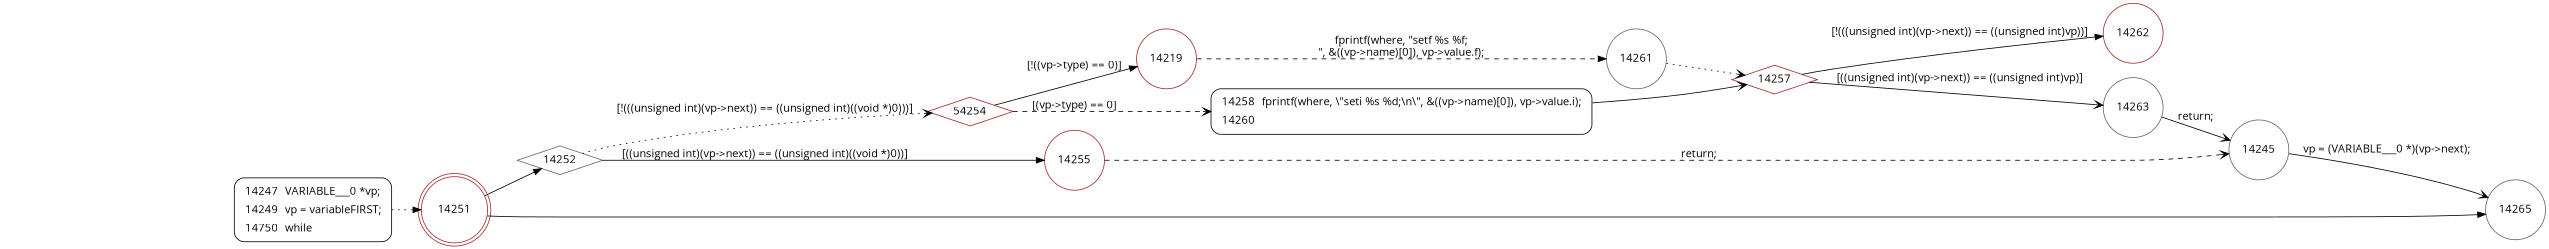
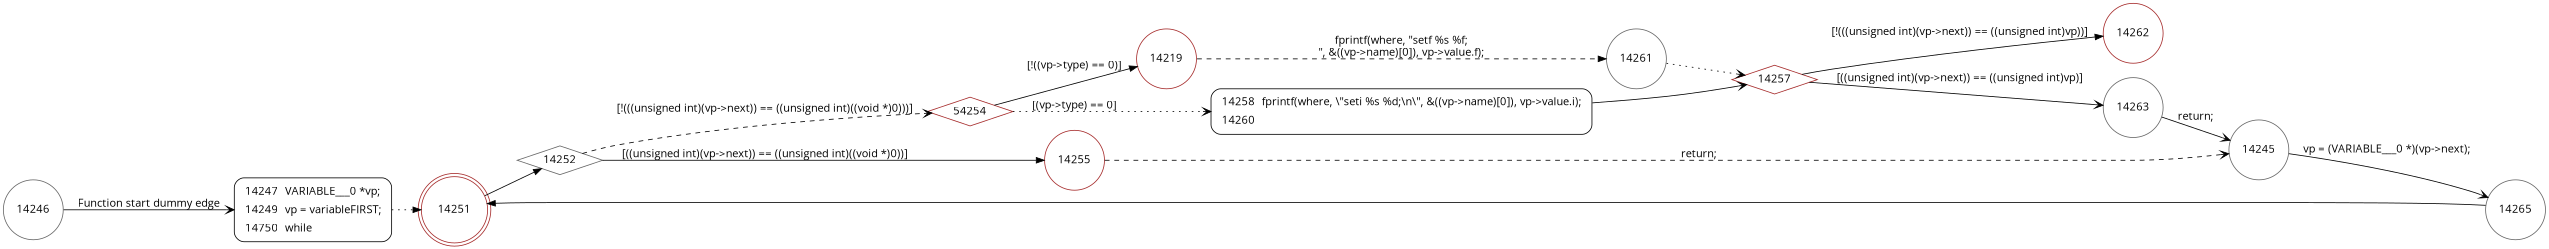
edge "54254" -> "14258": style dashed -> dotted
edge "14252" -> "54254": style dotted -> dashed
node "14246": added
edge "14251" -> "14265": reversed
